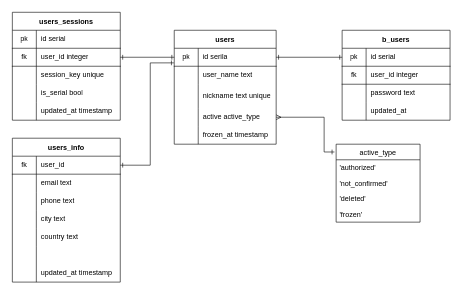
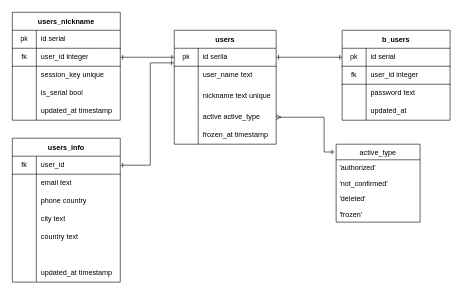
node "users_sessions": label "users_sessions" -> "users_nickname"
node "phone text": label "phone text" -> "phone country"
